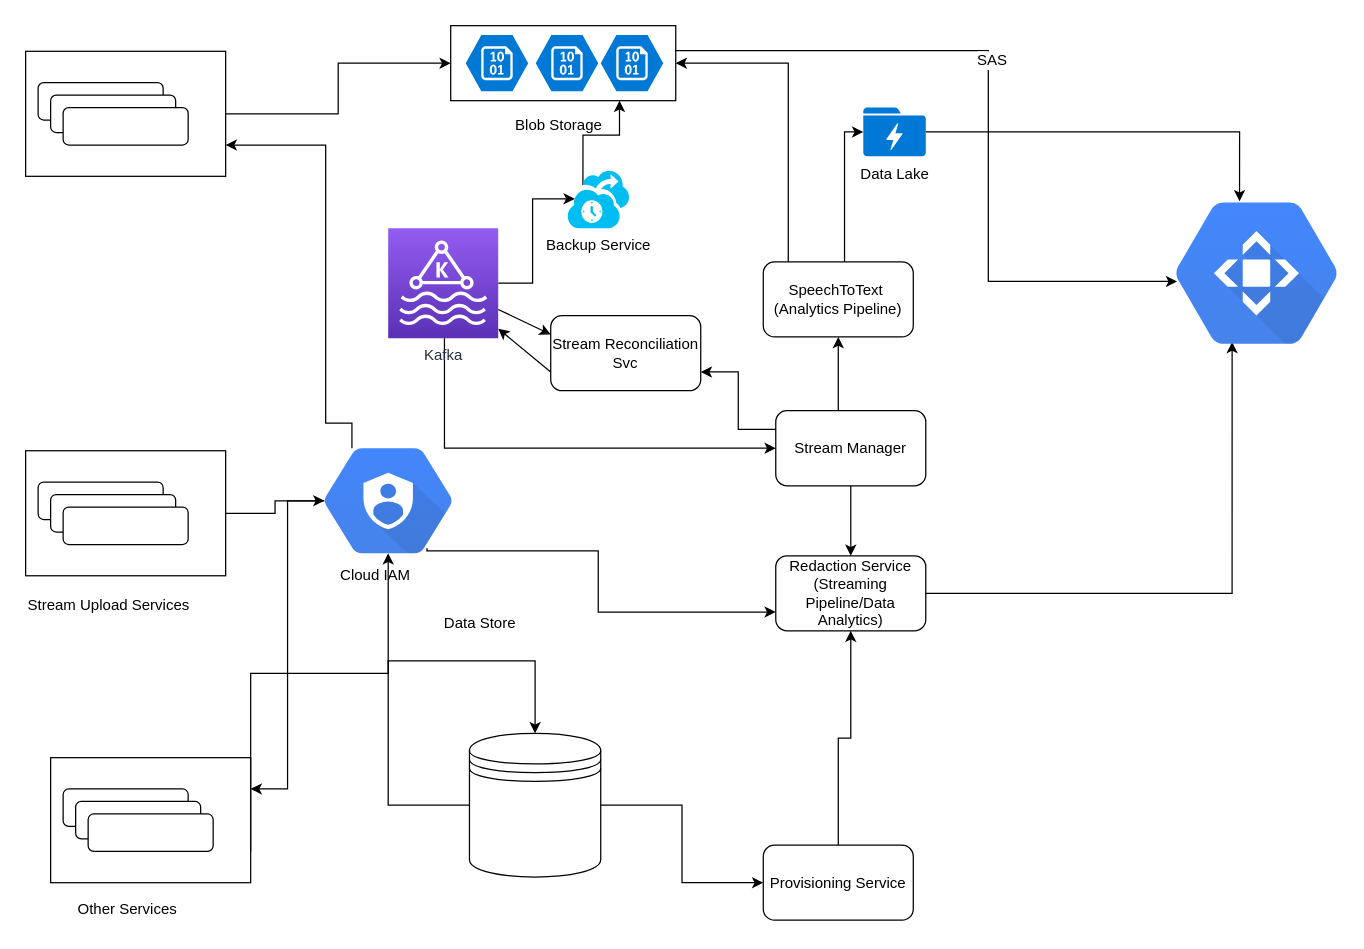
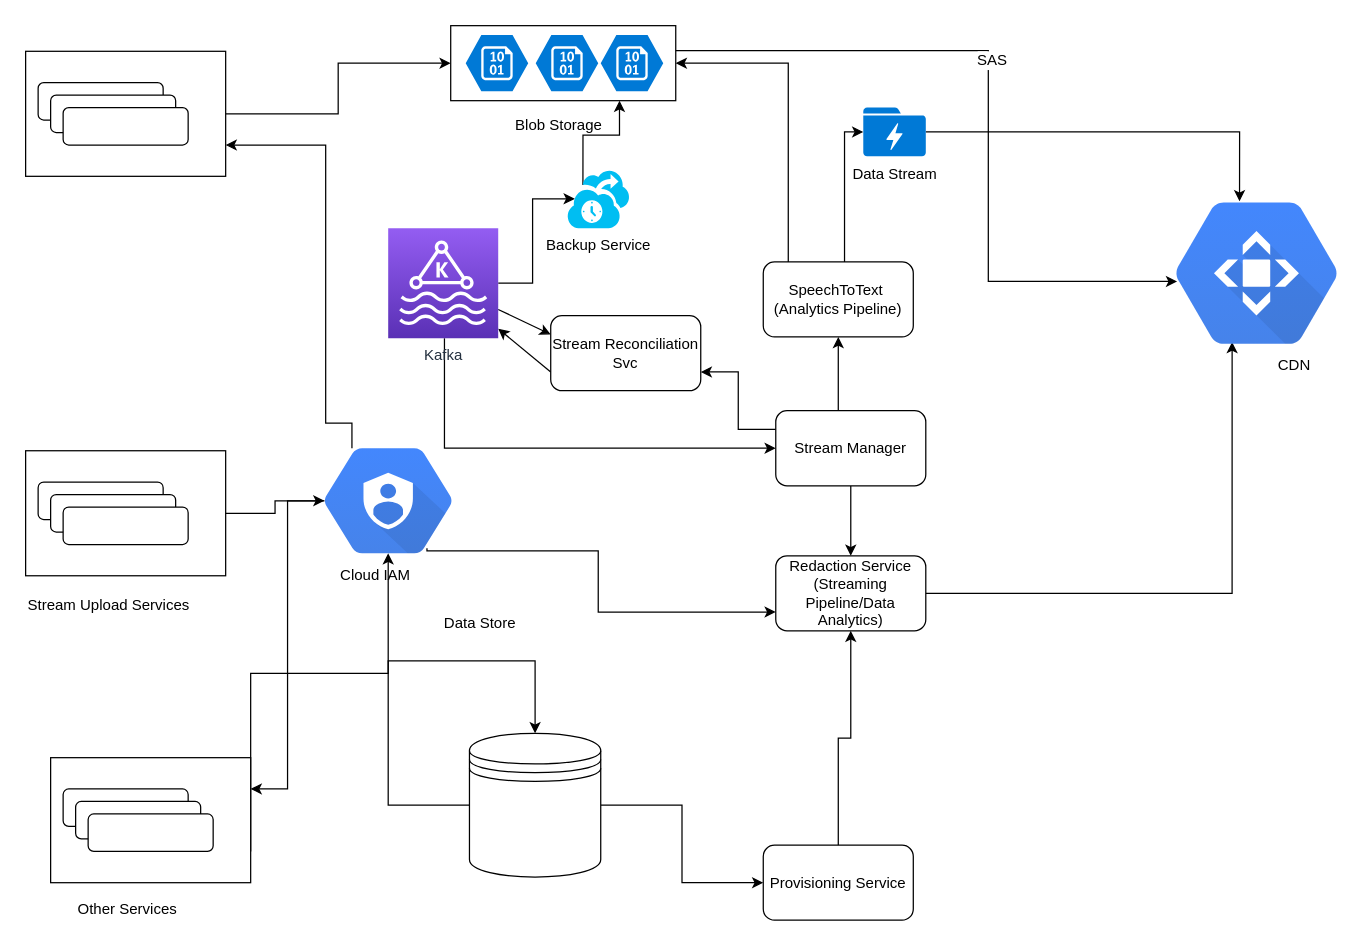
node "Data Lake": label "Data Lake" -> "Data Stream"
node "CDN": added
